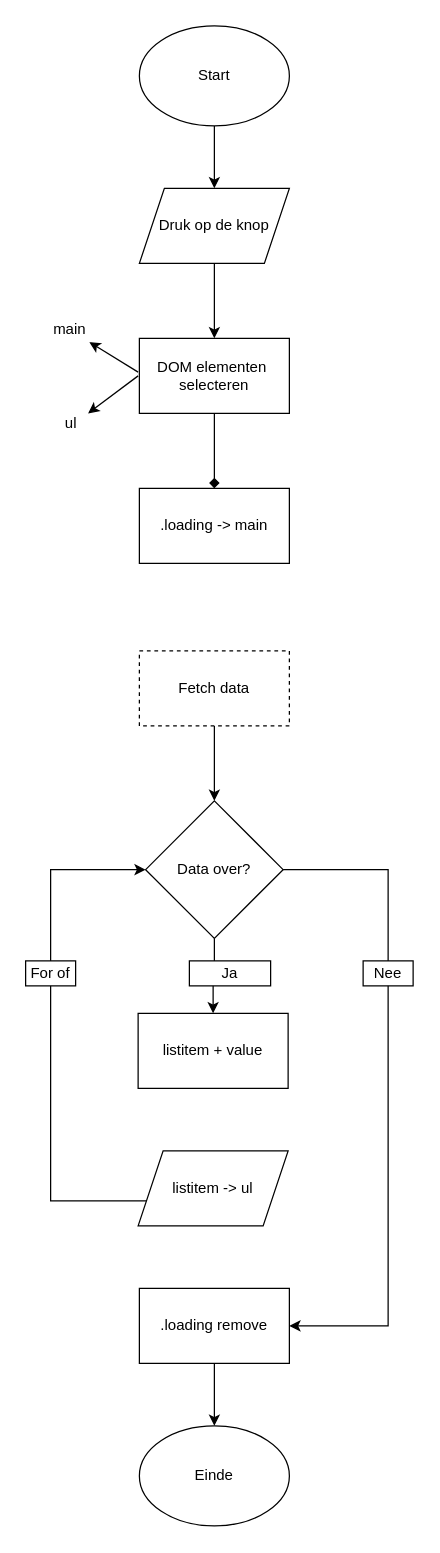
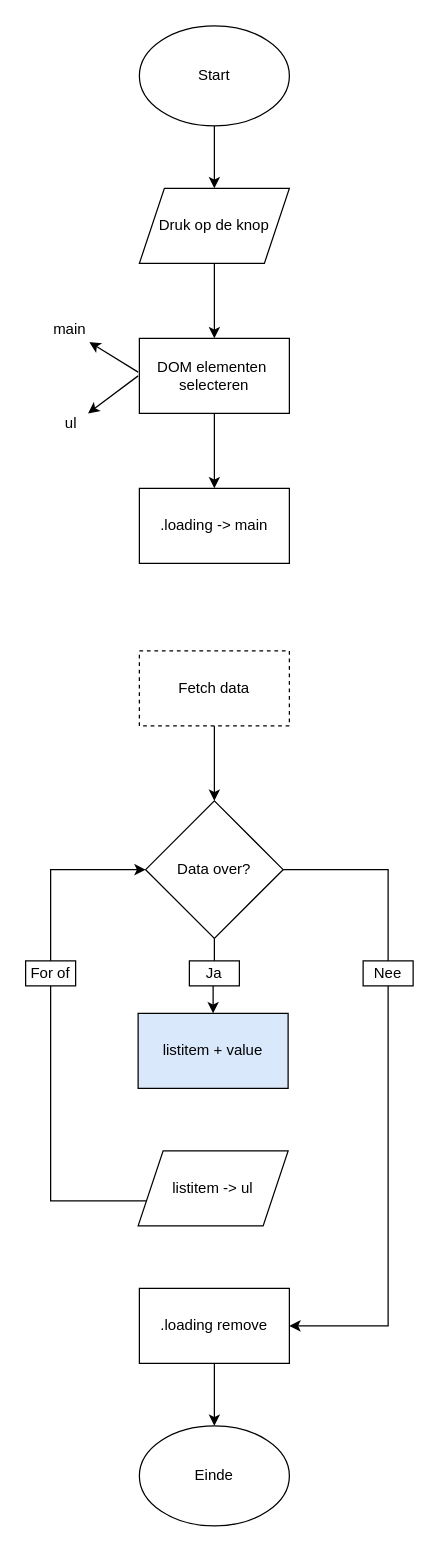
edge "DOM elementen selecteren" -> ".loading -> main": arrowhead diamond -> classic
node "Ja": size 81x25 -> 50x25
node "listitem + value": fillcolor #ffffff -> #dae8fc
